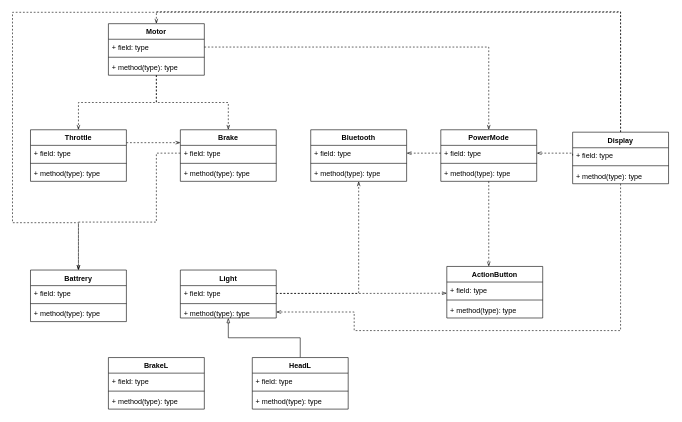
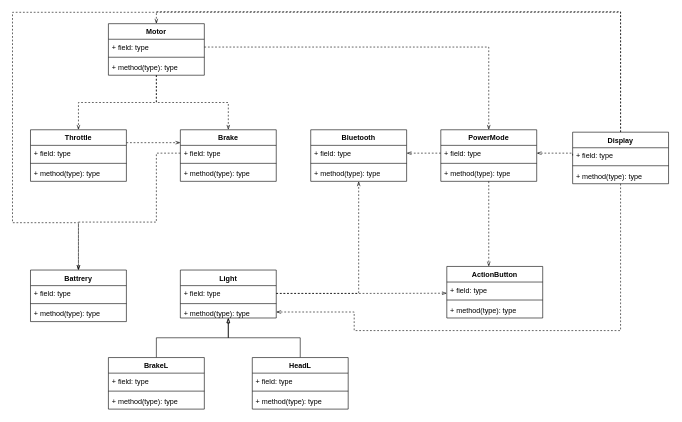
edge "BrakeL" -> "Light": added
